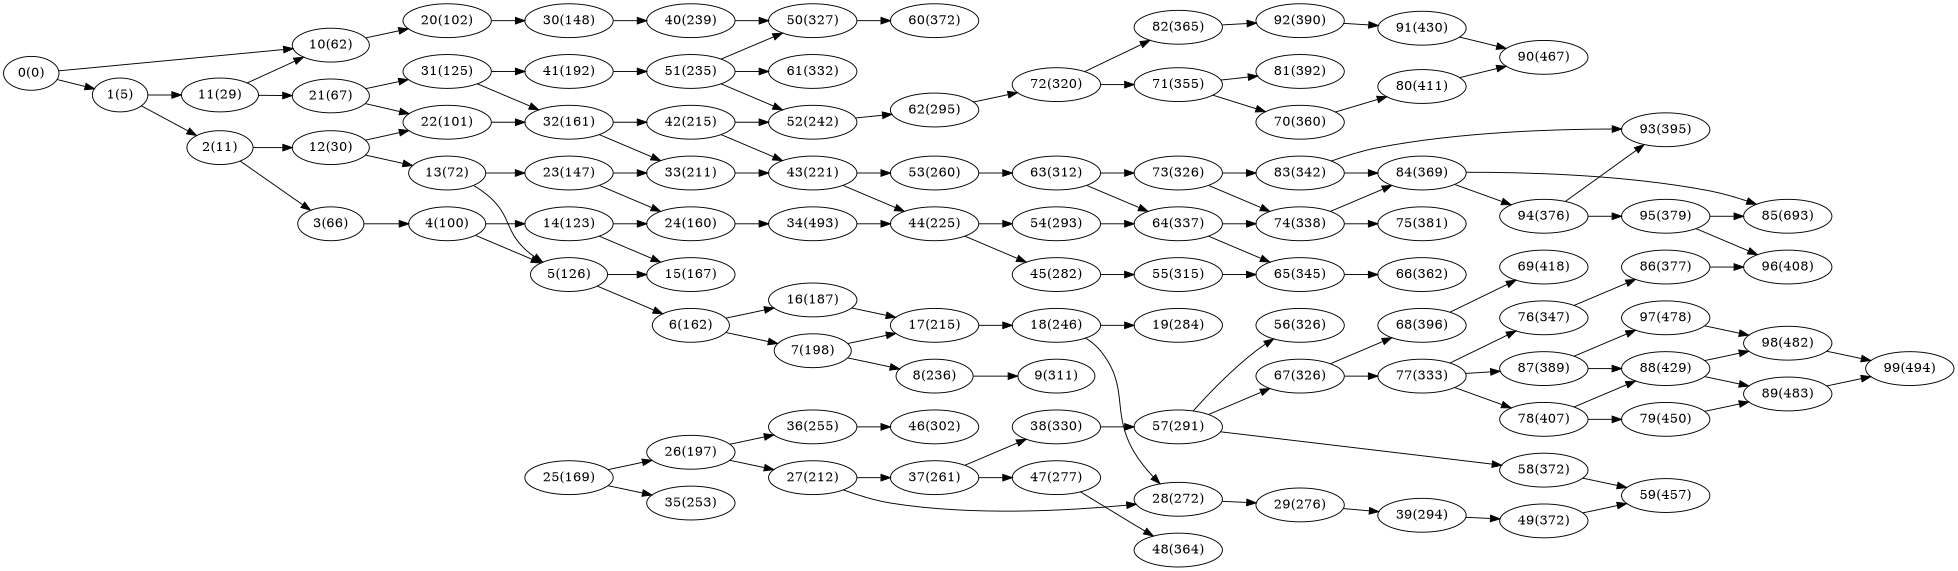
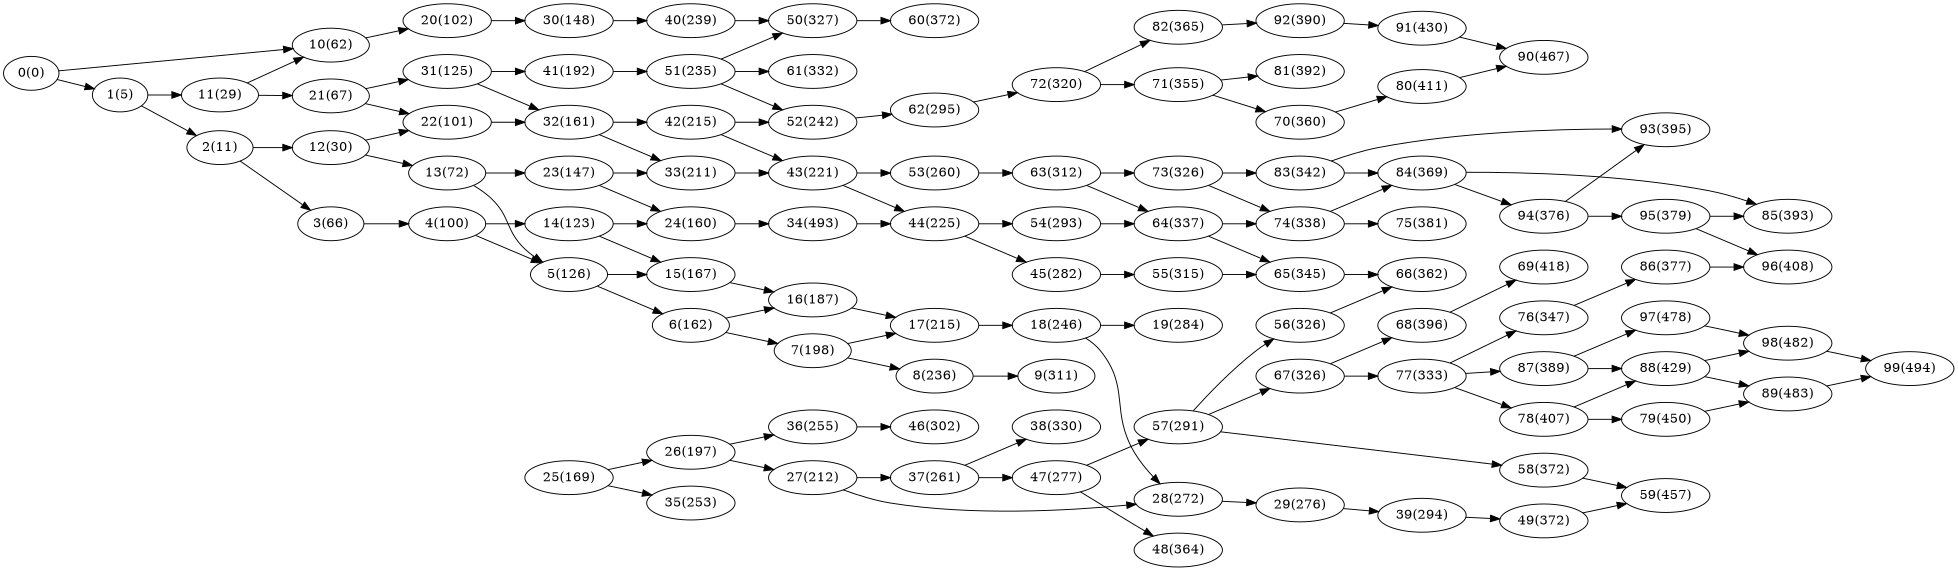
node "85(693)": label "85(693)" -> "85(393)"
edge "15(167)" -> "16(187)": added
edge "56(326)" -> "66(362)": added
edge "38(330)" -> "57(291)": now "47(277)" -> "57(291)"
